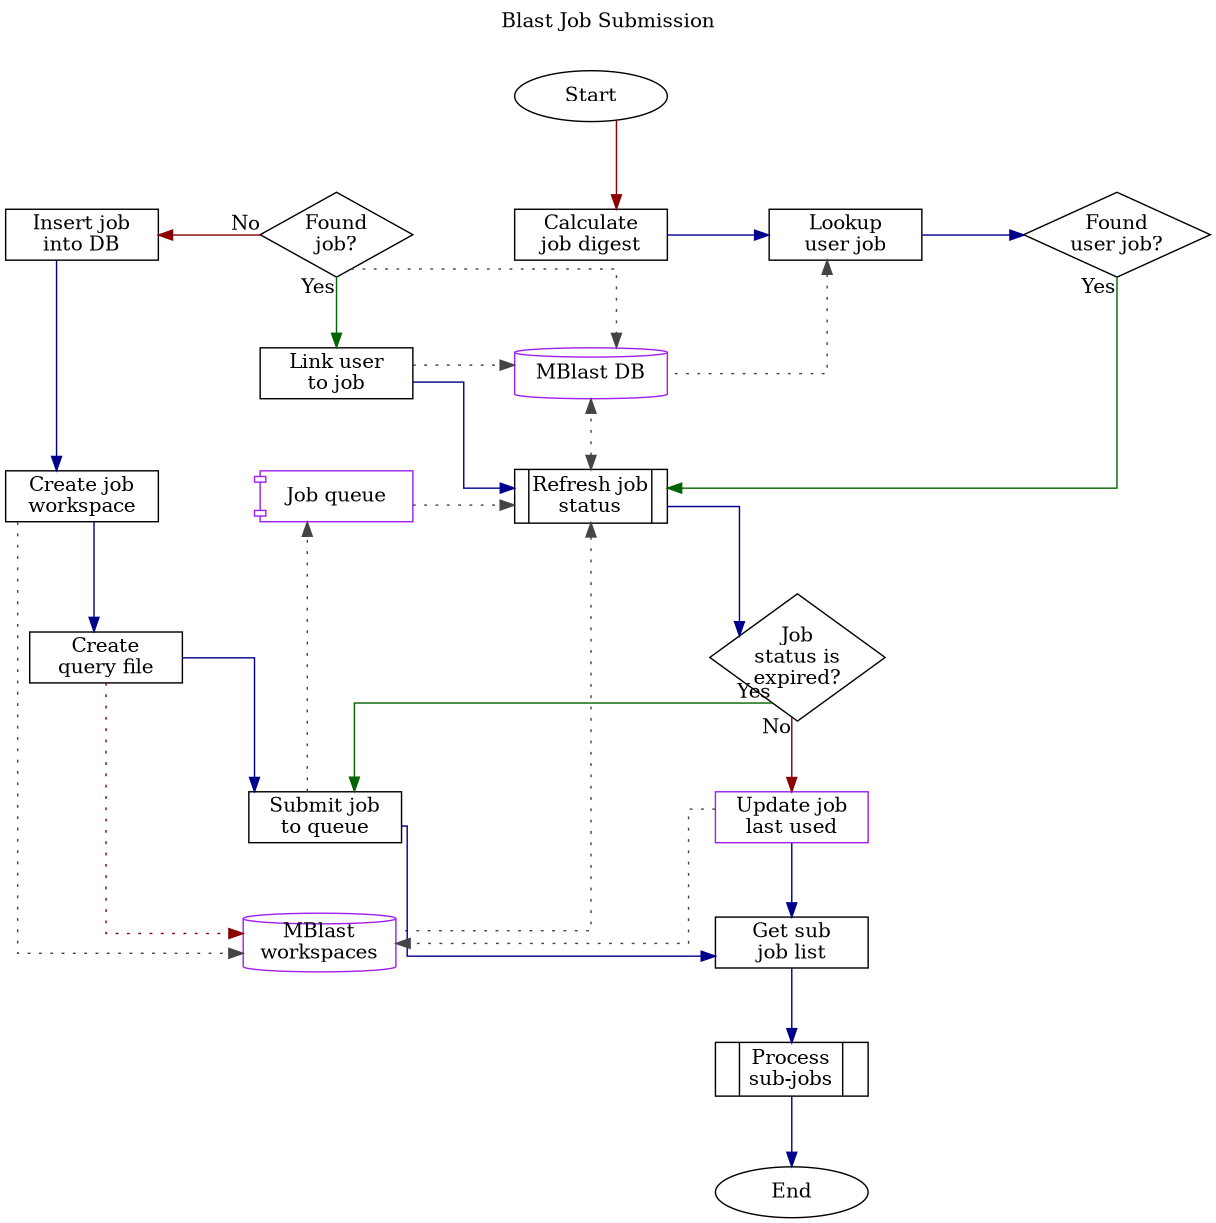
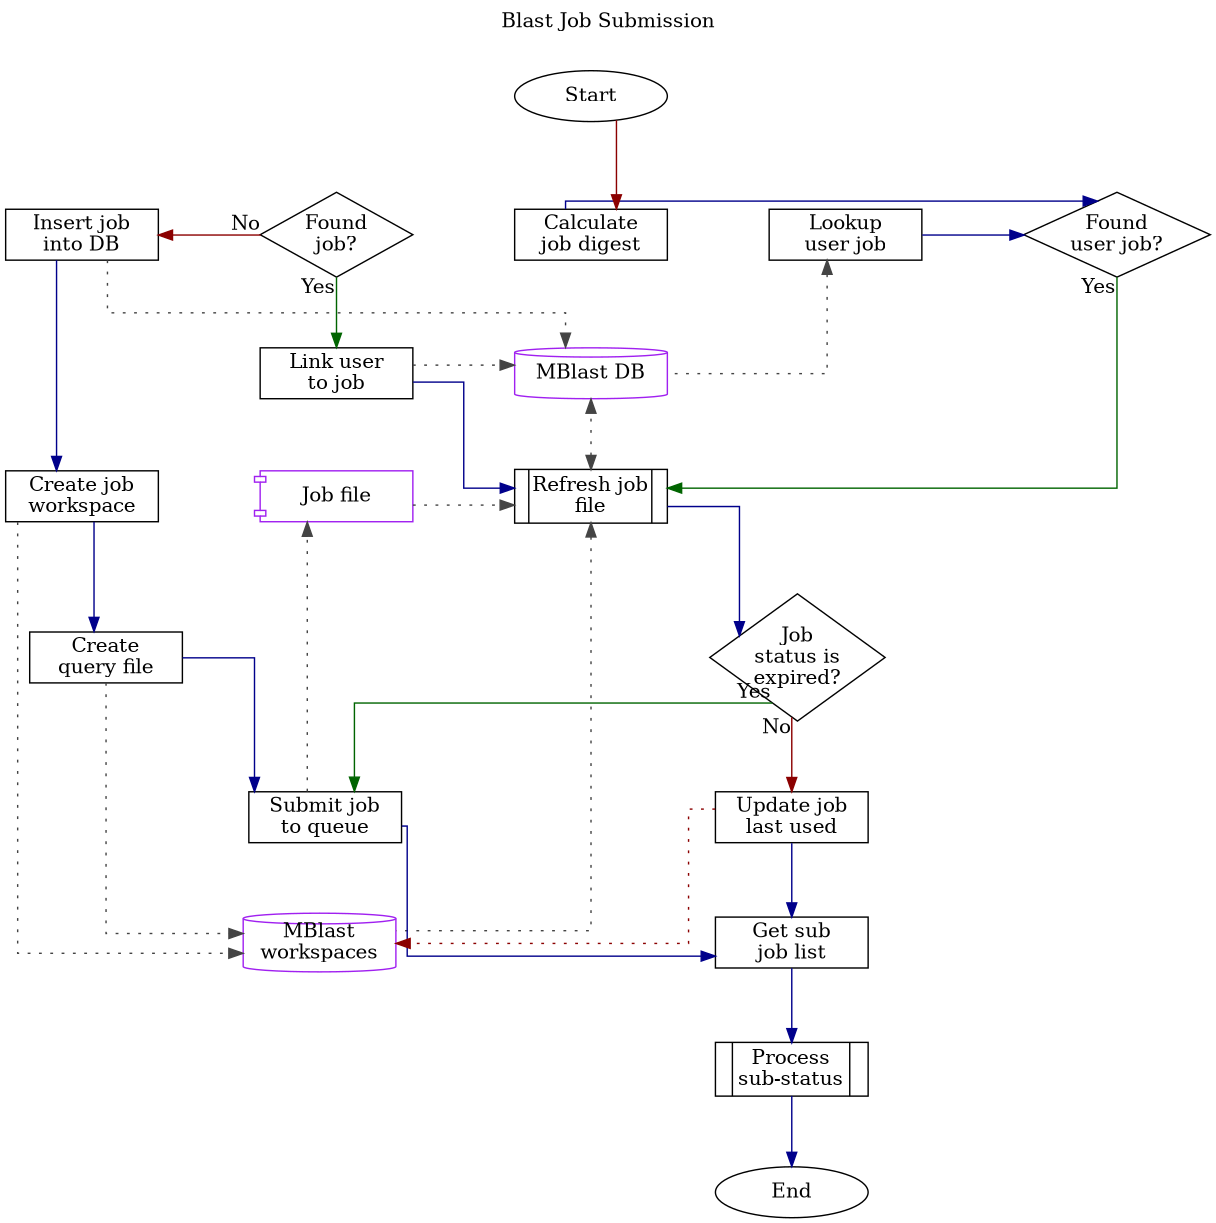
edge "Calculate job digest" -> "Lookup user job": now "Calculate job digest" -> "Found user job?"
edge "Found job?" -> "MBlast DB": now "Insert job into DB" -> "MBlast DB"
node "Job queue": label "Job queue" -> "Job file"
node "Refresh job": text "status" -> "file"
node "Update job last used": color purple -> black
edge "Create query file" -> "MBlast workspaces": color darkred -> #444444
edge "Update job last used" -> "MBlast workspaces": color #444444 -> darkred
node "Process": text "sub-jobs" -> "sub-status"
